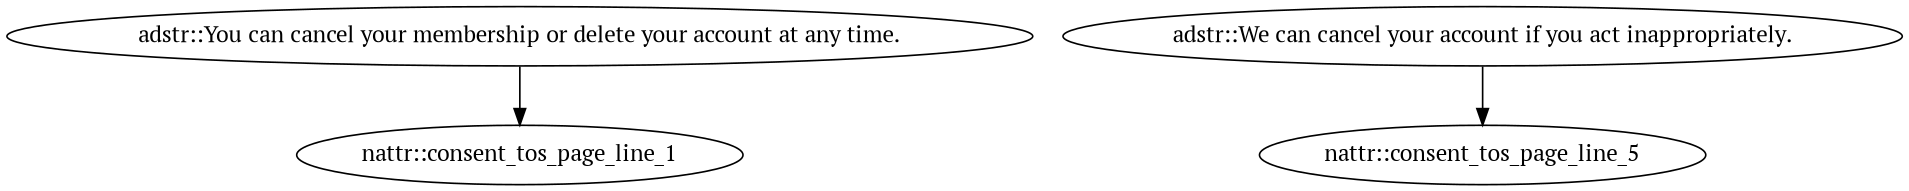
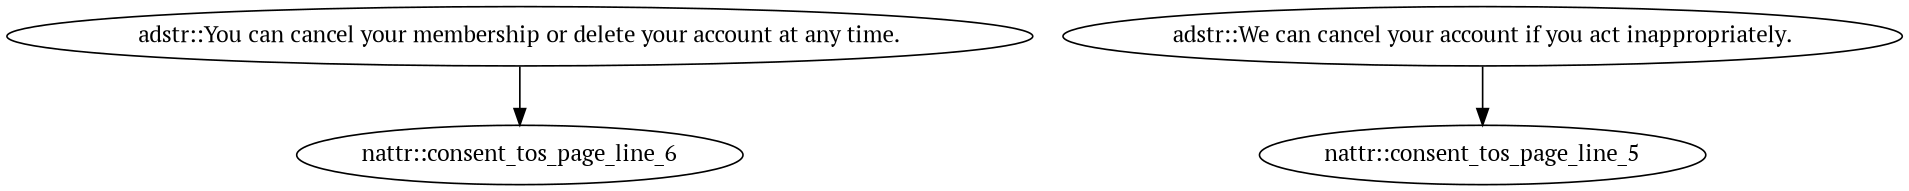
node "nattr::consent_tos_page_line_1": label "nattr::consent_tos_page_line_1" -> "nattr::consent_tos_page_line_6"
